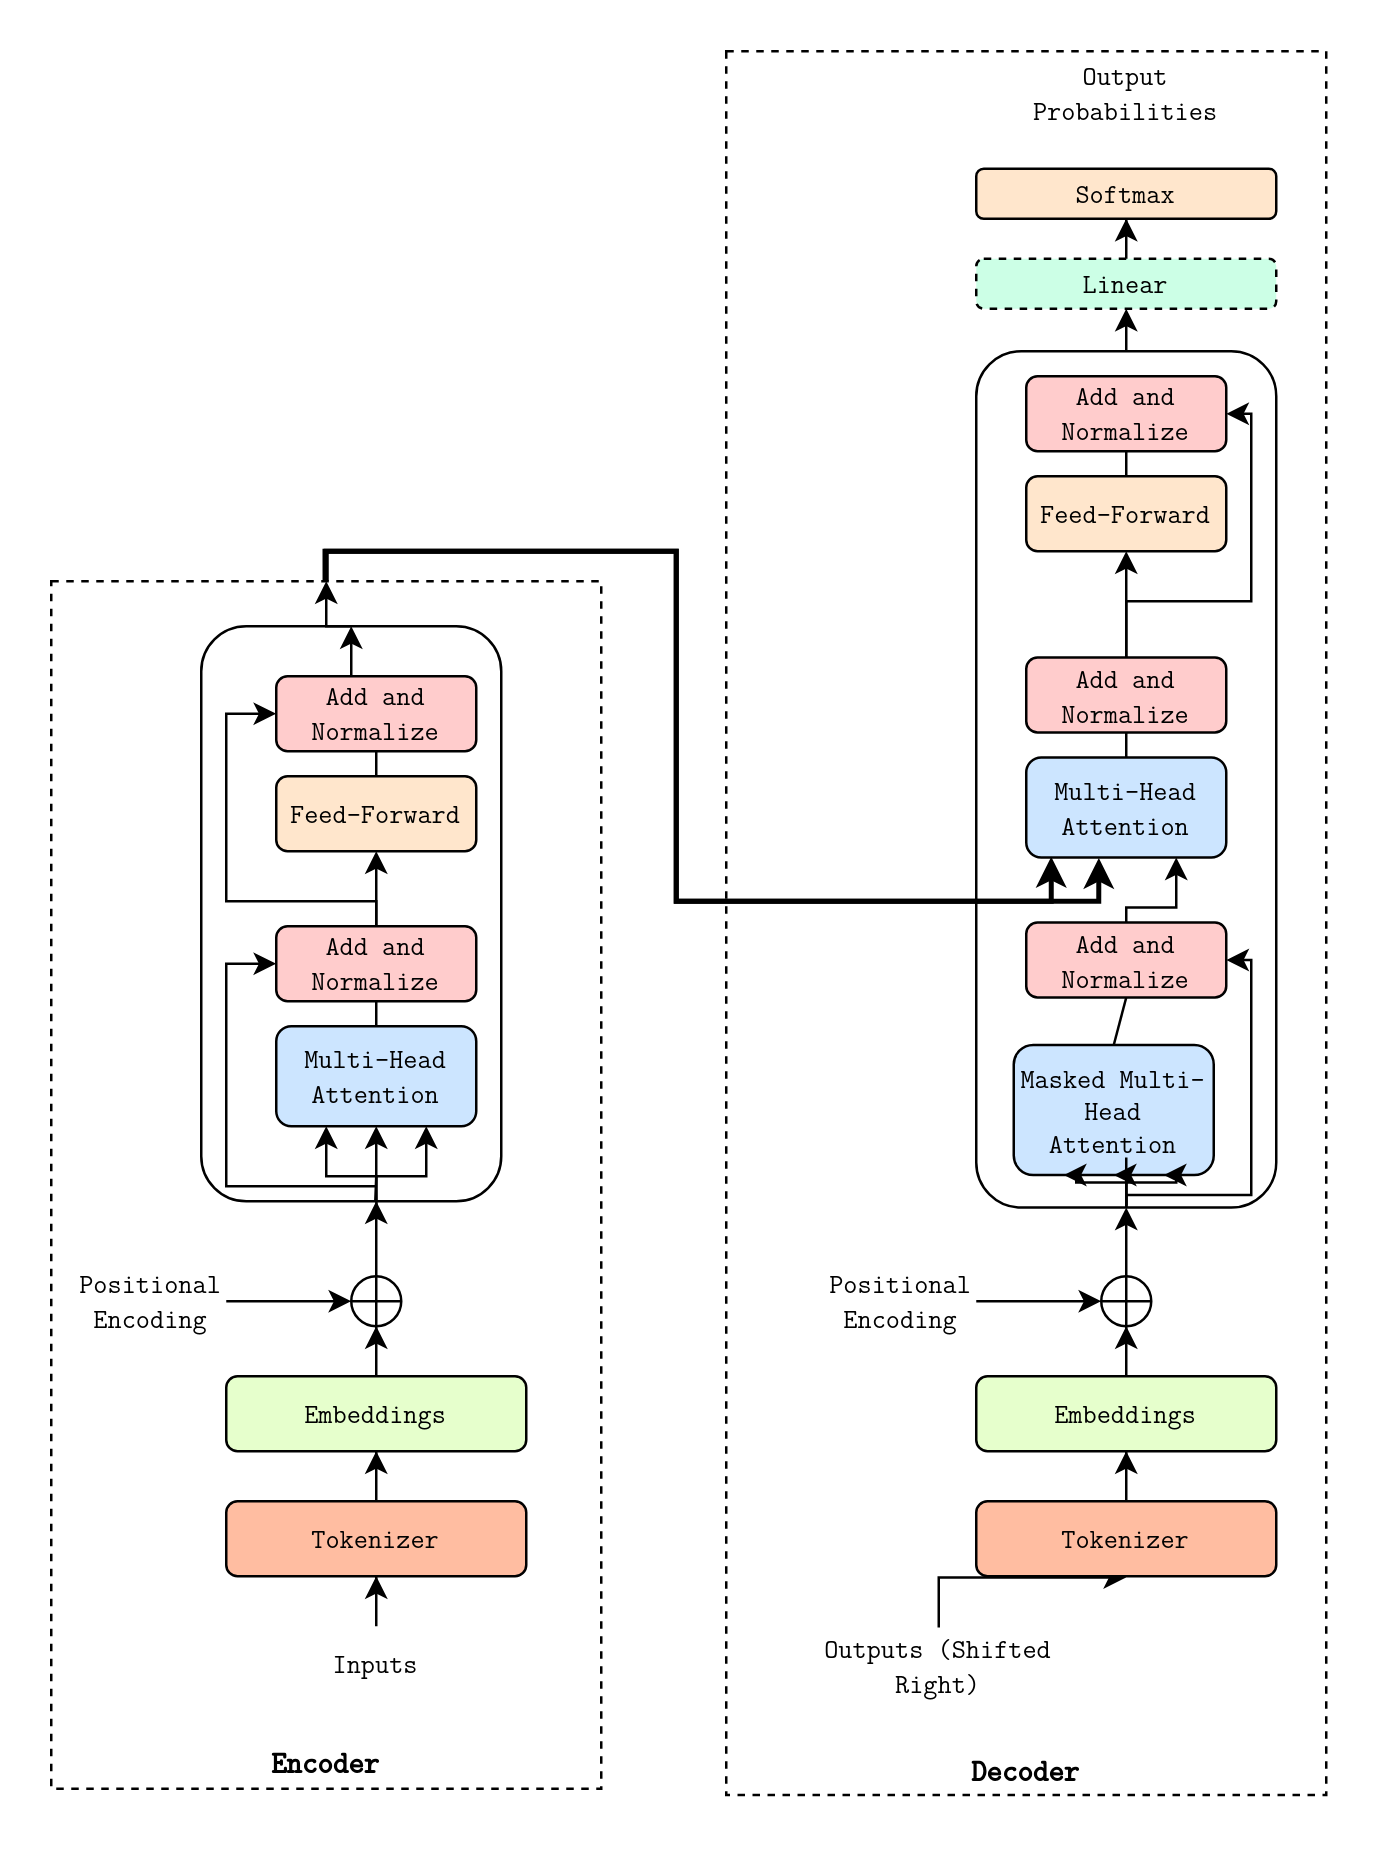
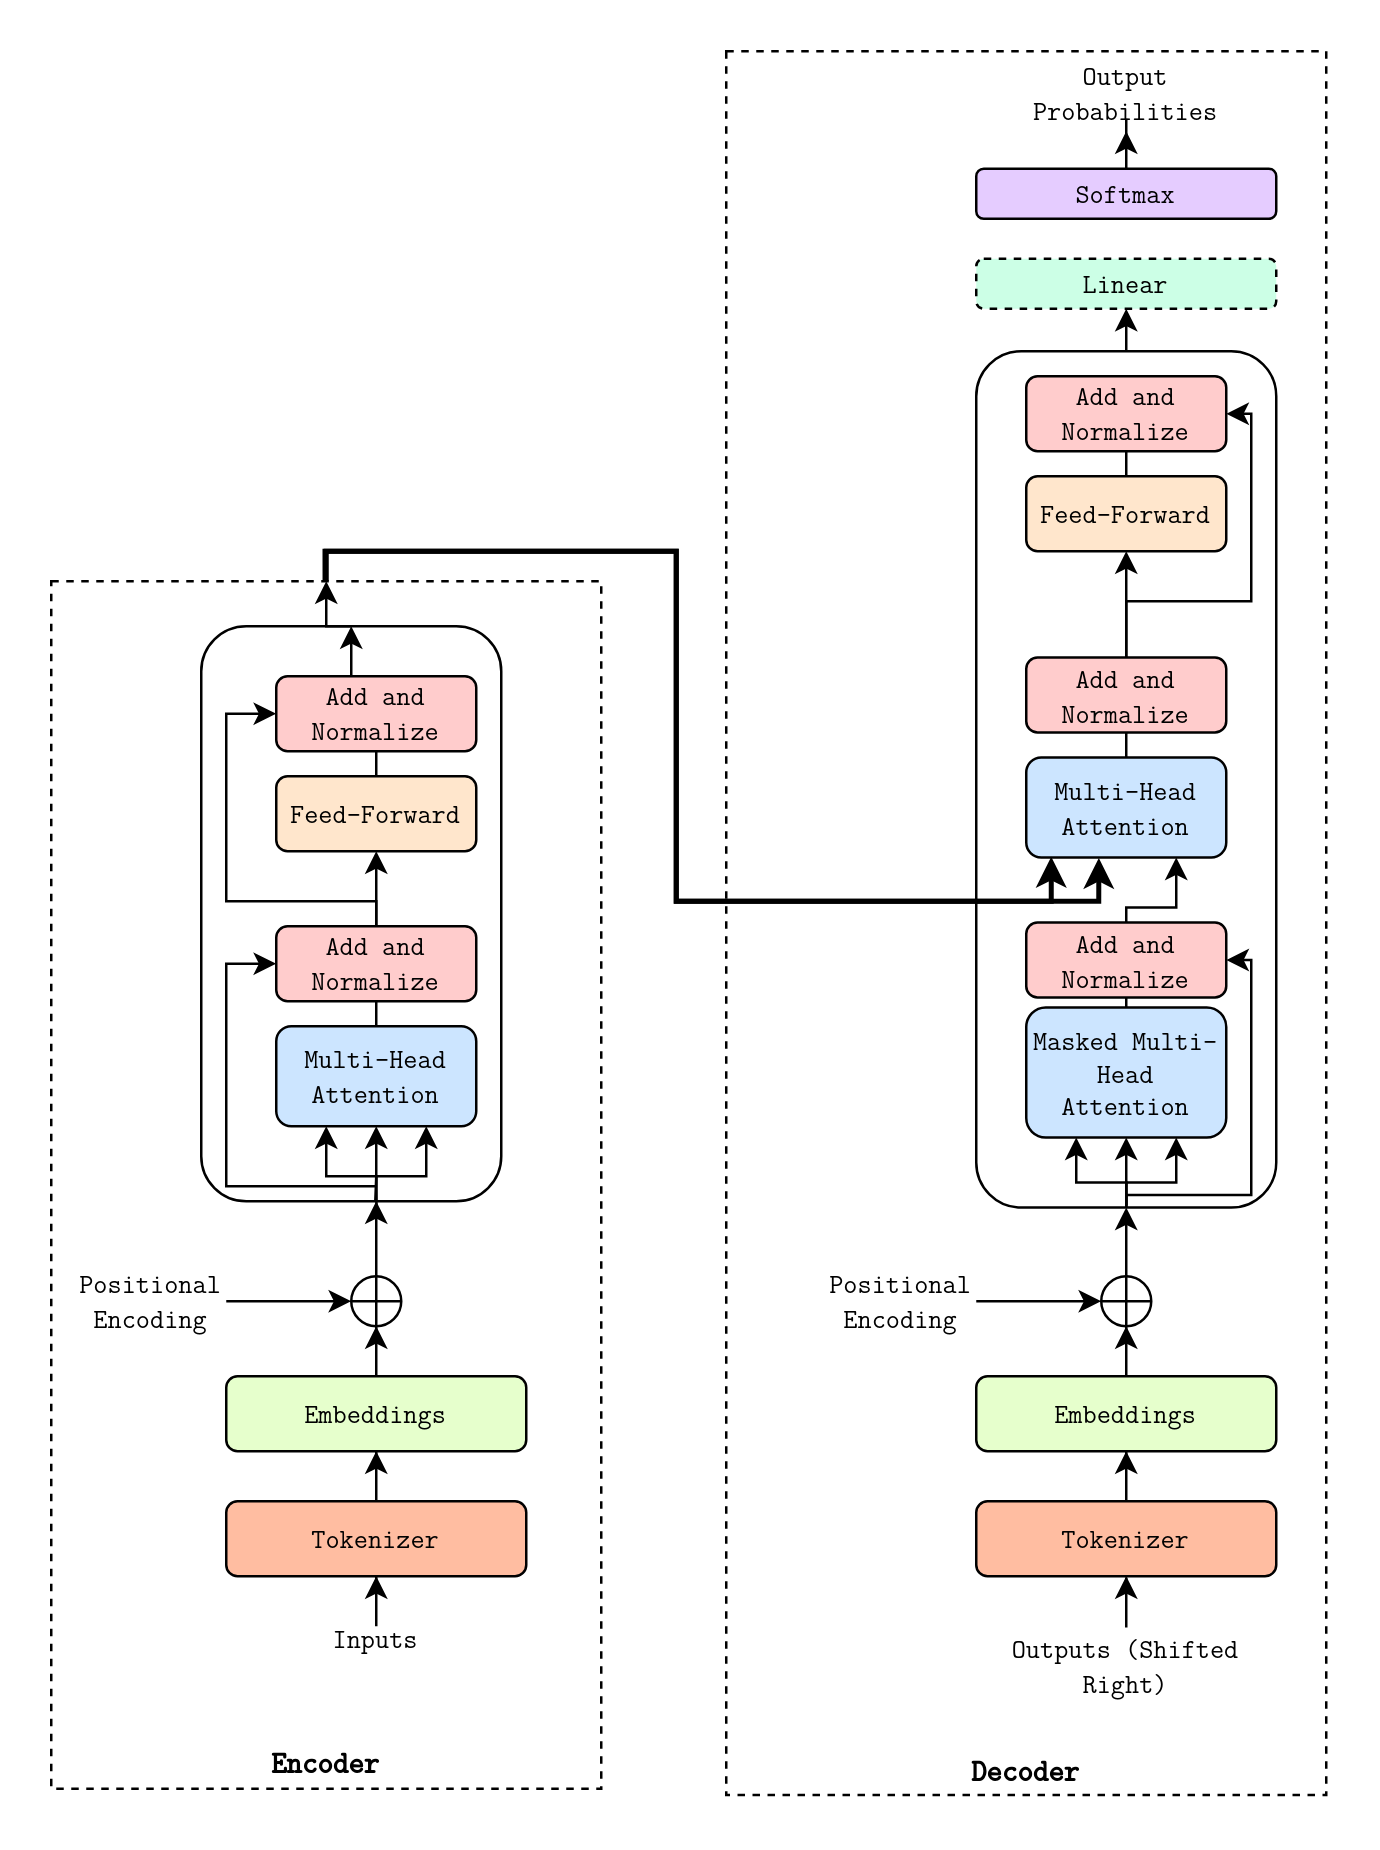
edge "Softmax" -> "Output Probabilities": added
node "Softmax": fillcolor #ffe6cc -> #e5ccff
edge "Linear" -> "Softmax": removed
node "Masked Multi-Head Attention": moved (1114, 1110) -> (1126, 1073)
node "Inputs": moved (376, 1664) -> (376, 1639)
node "Outputs (Shifted Right)": moved (939, 1665) -> (1126, 1665)
